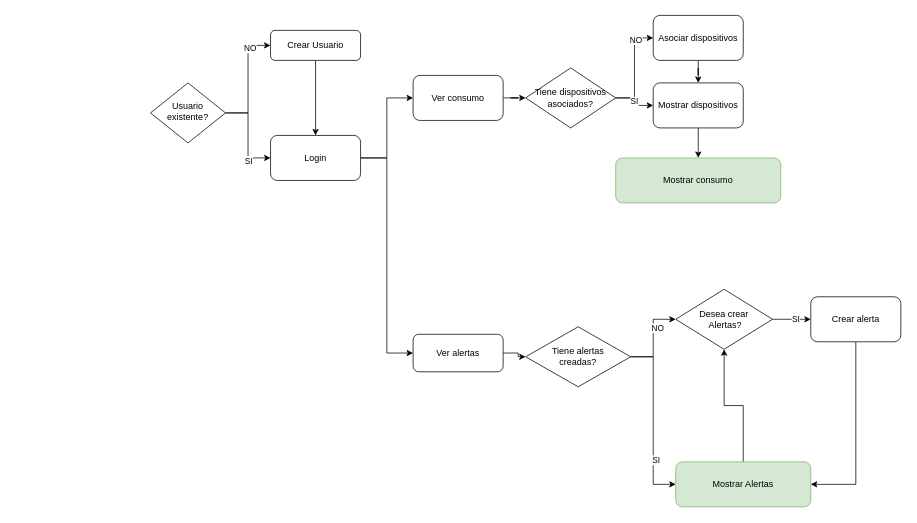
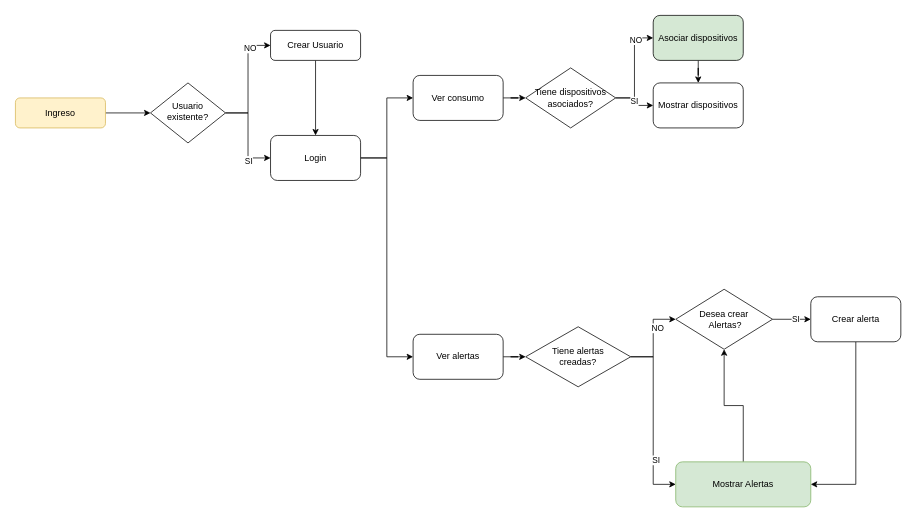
node "Asociar dispositivos": fillcolor #ffffff -> #d5e8d4
node "Ingreso": added
edge "Ingreso" -> "Usuario existente?": added
edge "Mostrar dispositivos" -> "Mostrar consumo": removed
node "Mostrar consumo": removed
node "Ver alertas": size 90x38 -> 90x45
